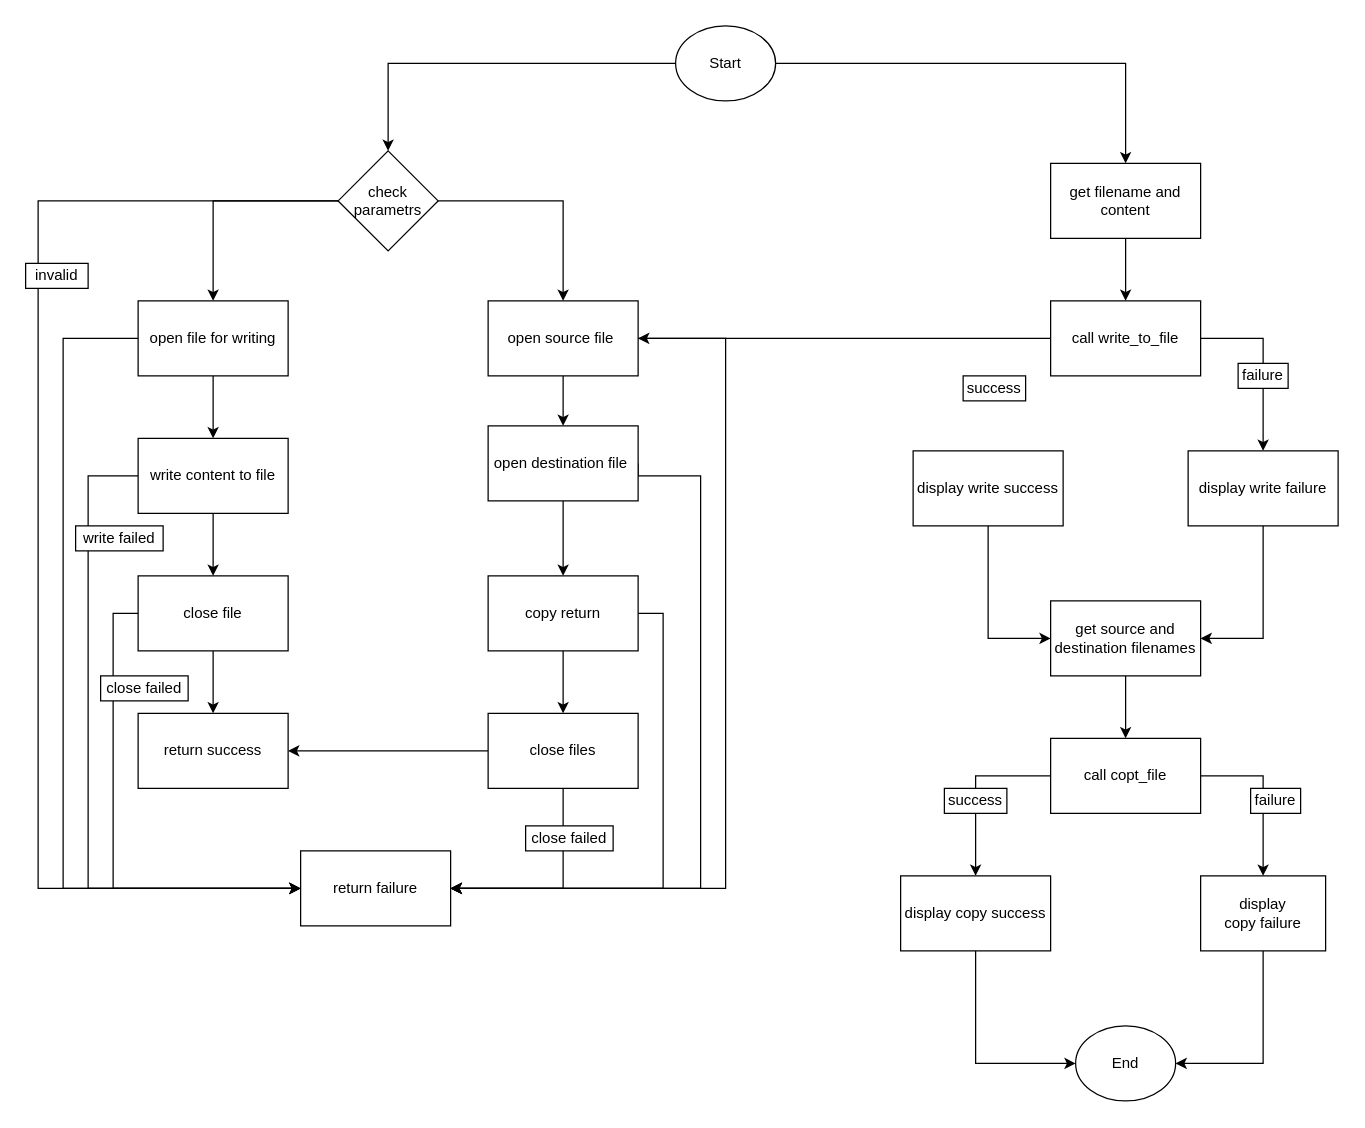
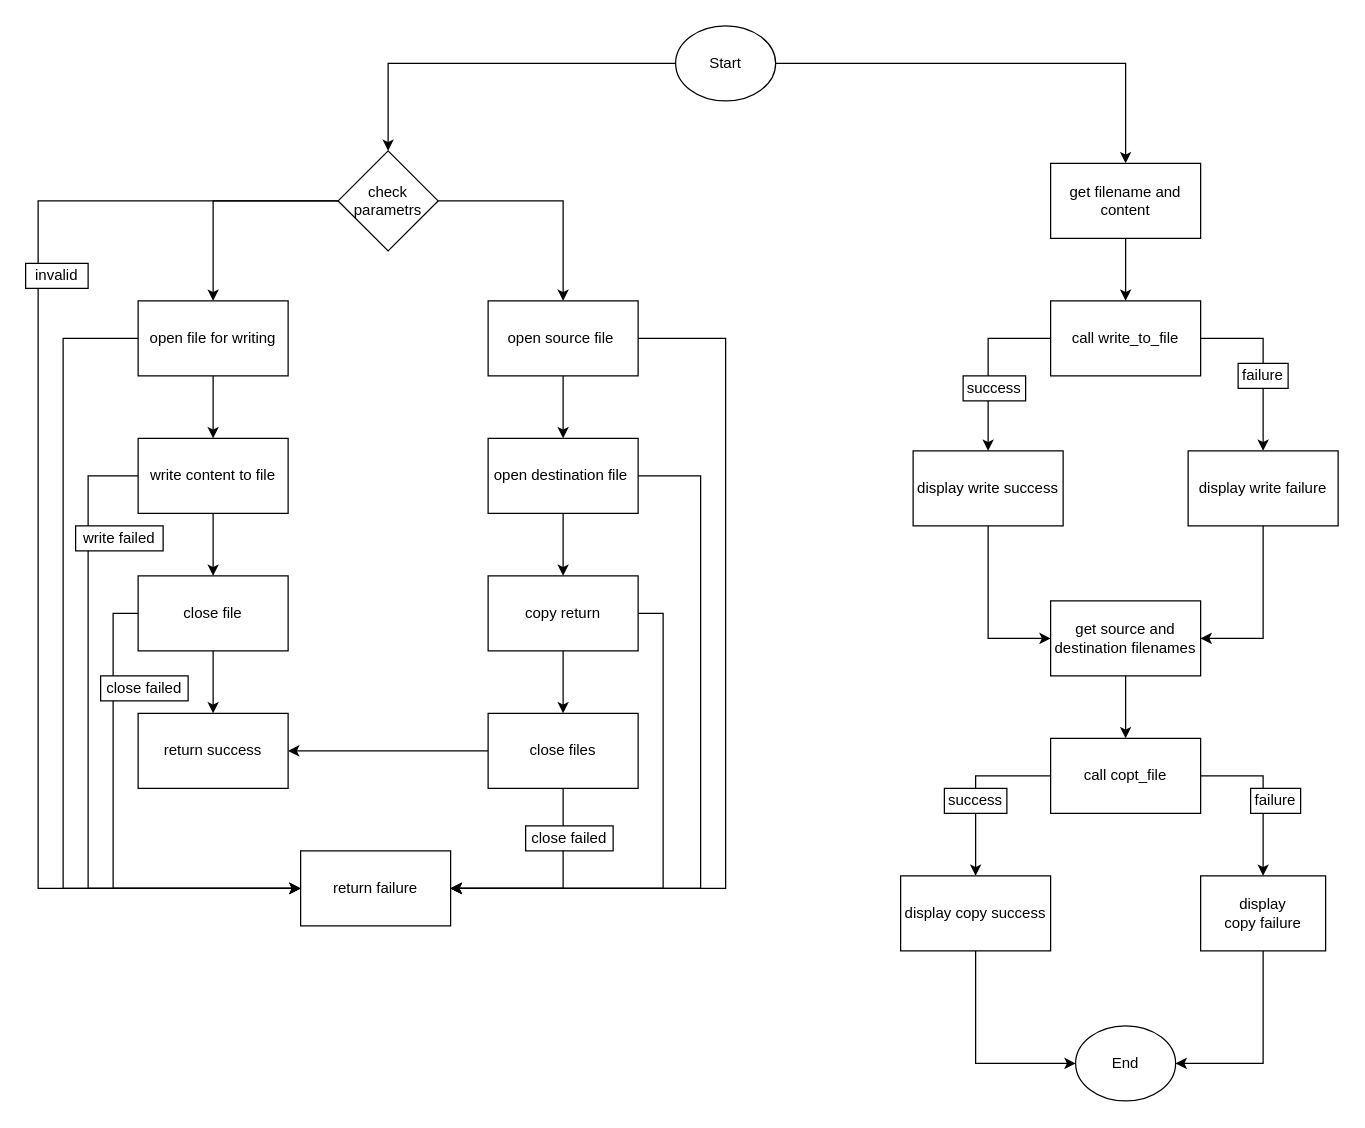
edge "call write_to_file" -> "open source file": now "call write_to_file" -> "display write success"
node "open destination file": moved (563, 463) -> (563, 476)
